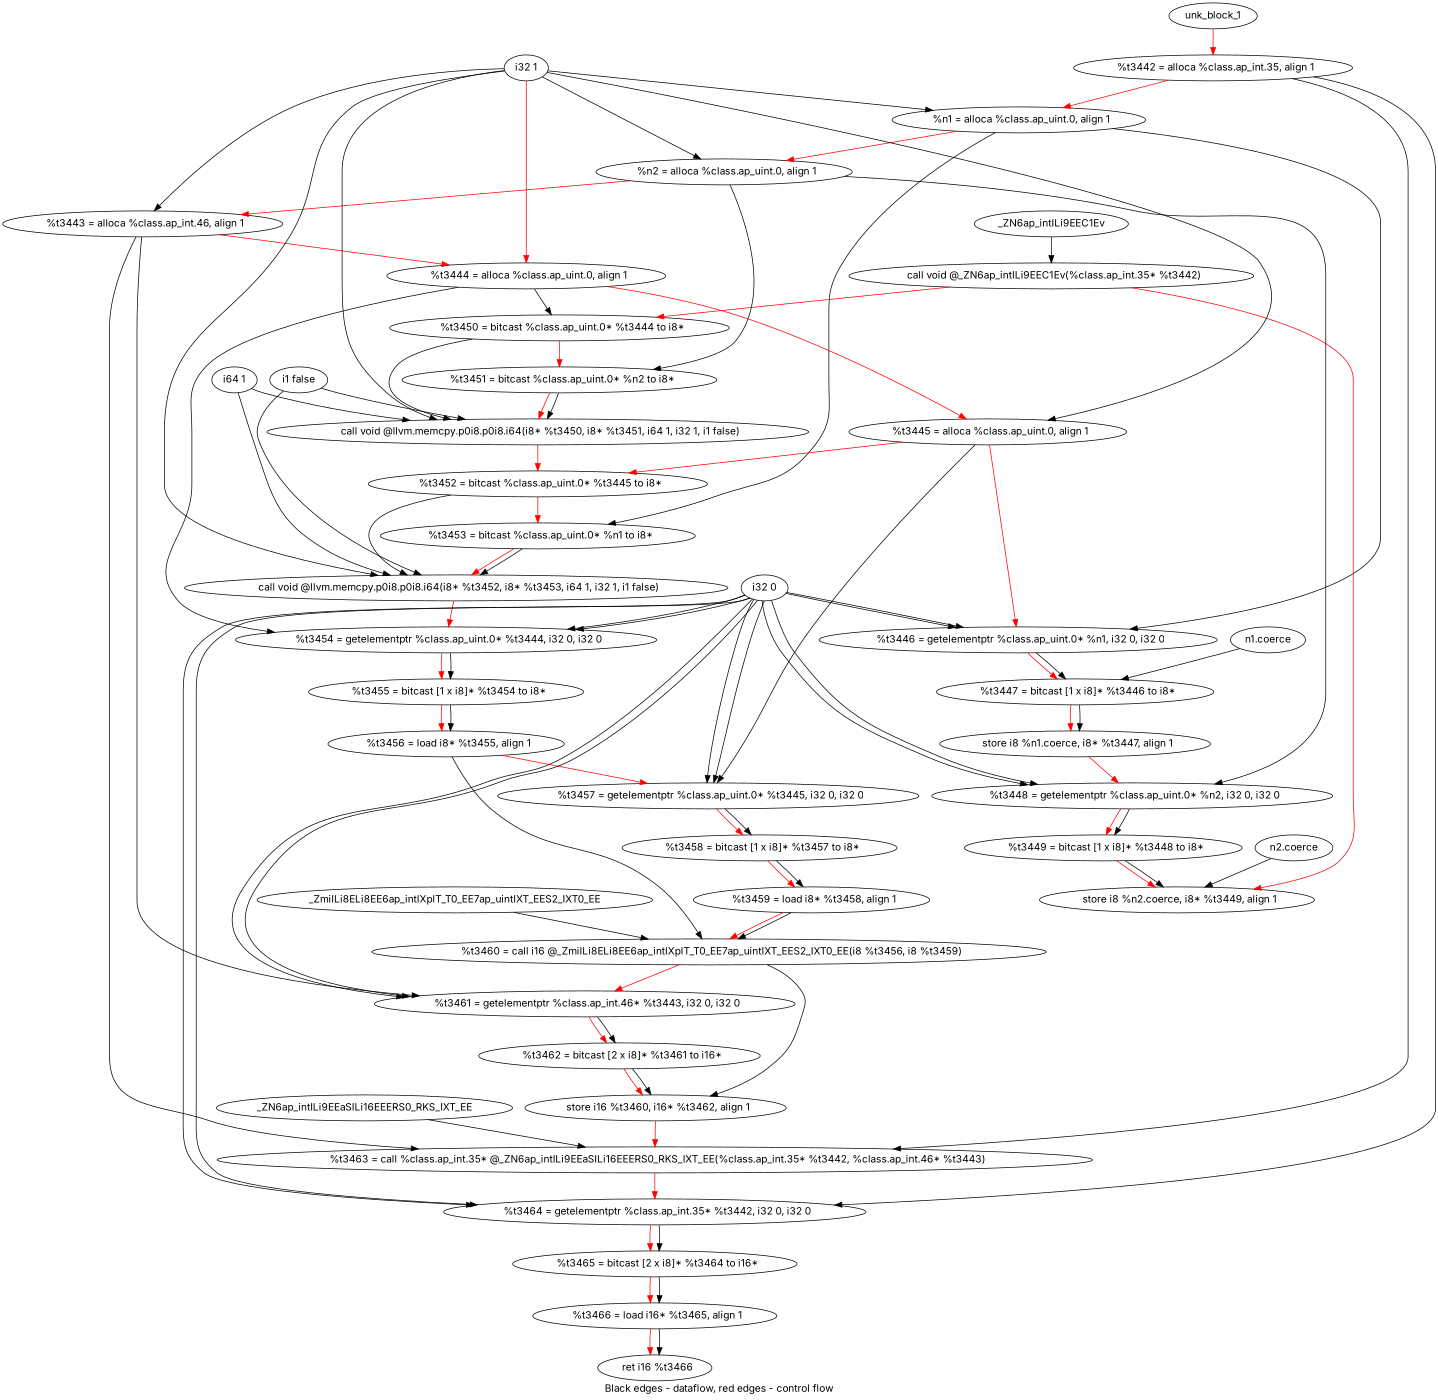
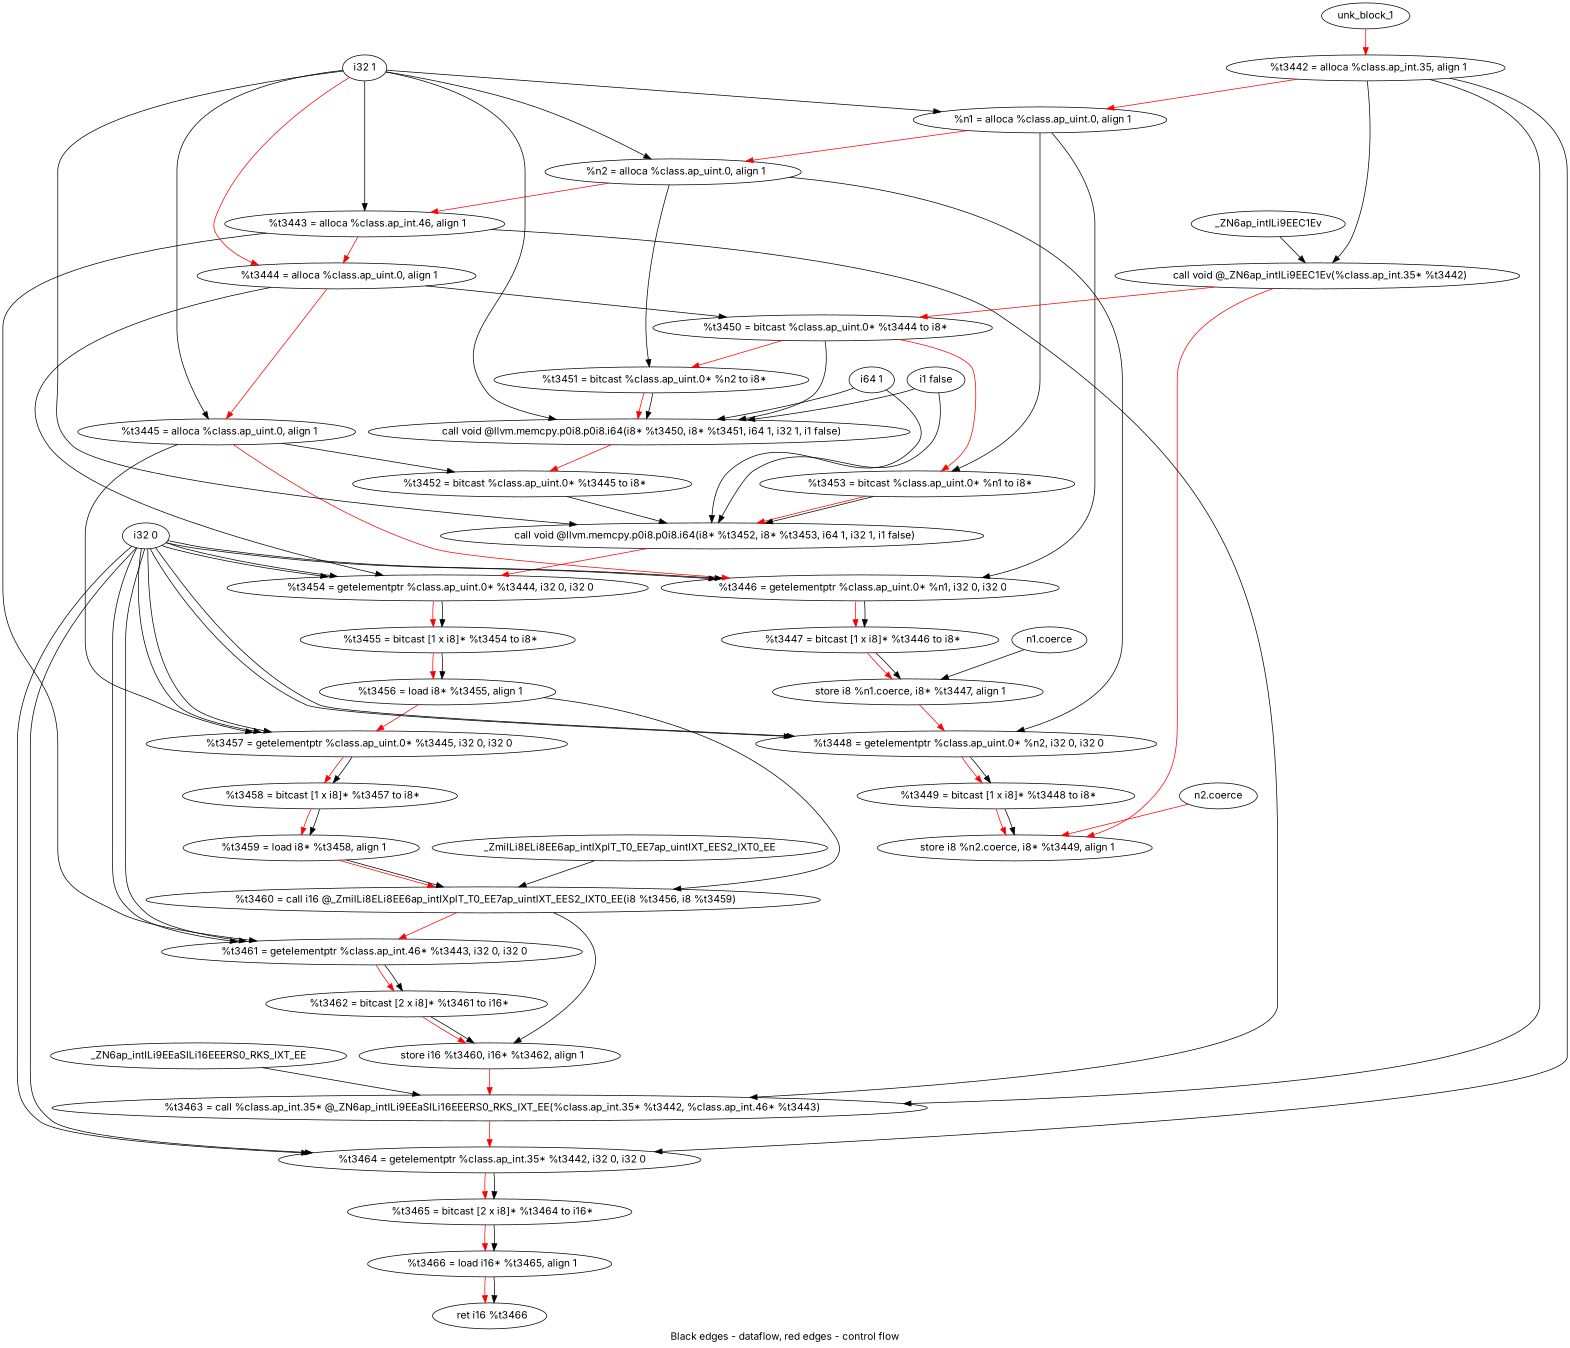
edge "%t3442 = alloca %class.ap_int.35, align 1" -> "call void @_ZN6ap_intILi9EEC1Ev(%class.ap_int.35* %t3442)": added
edge "%t3445 = alloca %class.ap_uint.0, align 1" -> "%t3452 = bitcast %class.ap_uint.0* %t3445 to i8*": color red -> black
edge "%t3452 = bitcast %class.ap_uint.0* %t3445 to i8*" -> "%t3453 = bitcast %class.ap_uint.0* %n1 to i8*": now "%t3450 = bitcast %class.ap_uint.0* %t3444 to i8*" -> "%t3453 = bitcast %class.ap_uint.0* %n1 to i8*"
edge "n1.coerce" -> "%t3447 = bitcast [1 x i8]* %t3446 to i8*": now "n1.coerce" -> "store i8 %n1.coerce, i8* %t3447, align 1"
edge "n2.coerce" -> "store i8 %n2.coerce, i8* %t3449, align 1": color black -> red
